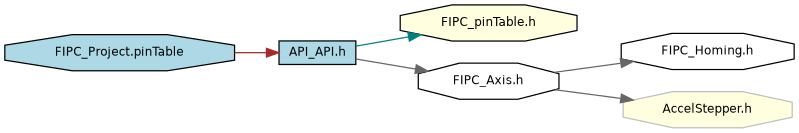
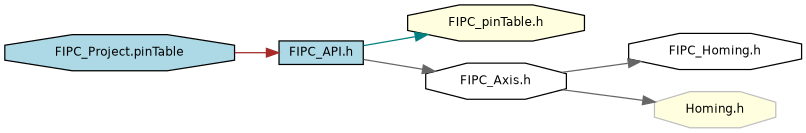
node "API_API.h": label "API_API.h" -> "FIPC_API.h"
node "AccelStepper.h": label "AccelStepper.h" -> "Homing.h"
